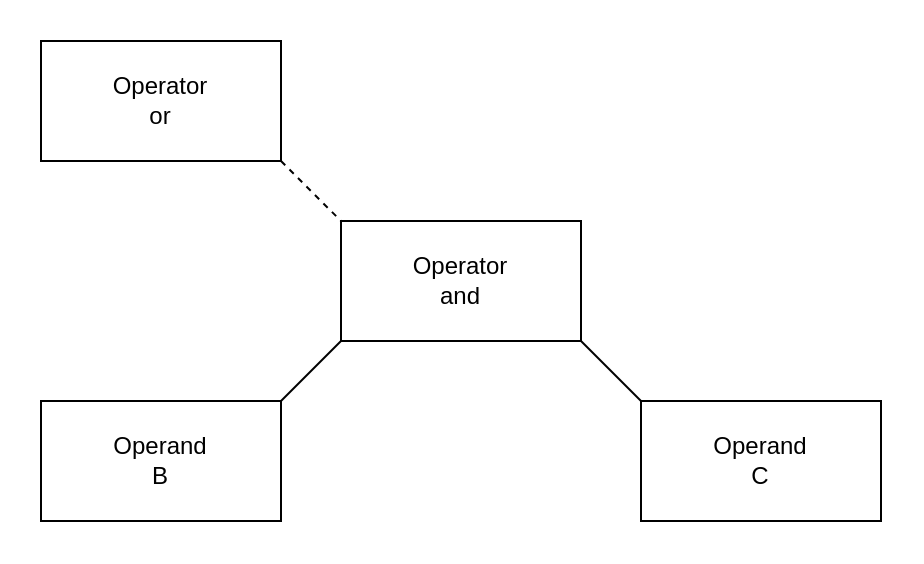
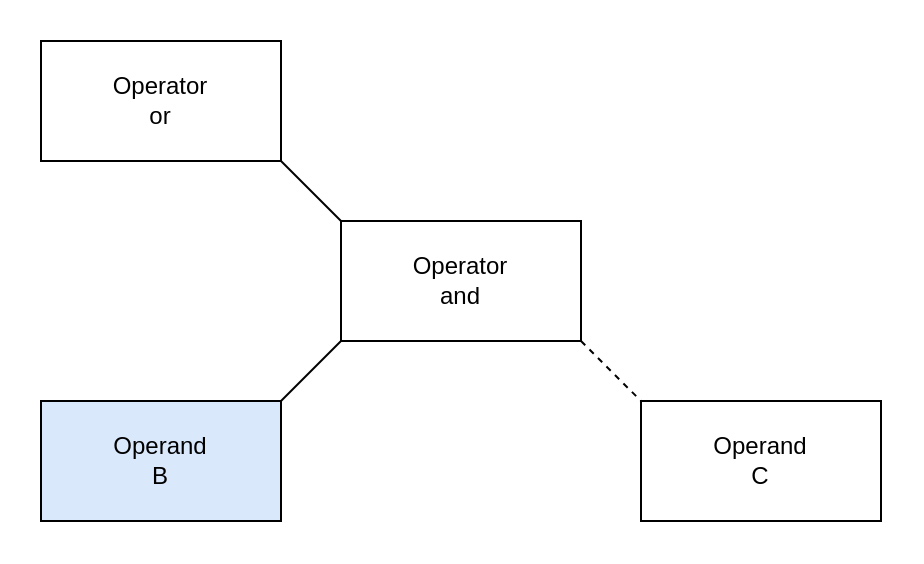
edge "Operator or" -- "Operator and": style dashed -> solid
edge "Operator and" -- "Operand C": style solid -> dashed
node "Operand B": fillcolor #ffffff -> #dae8fc
